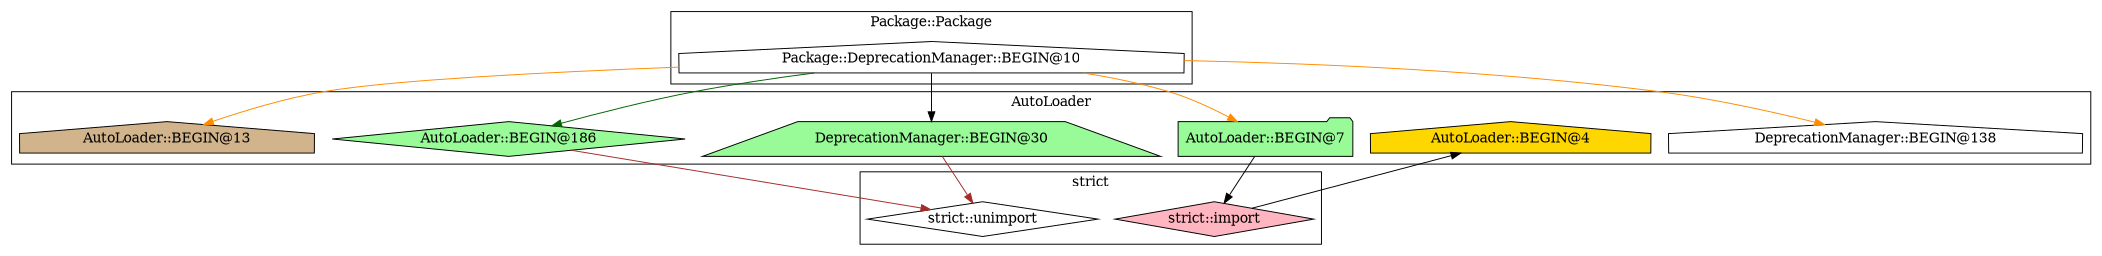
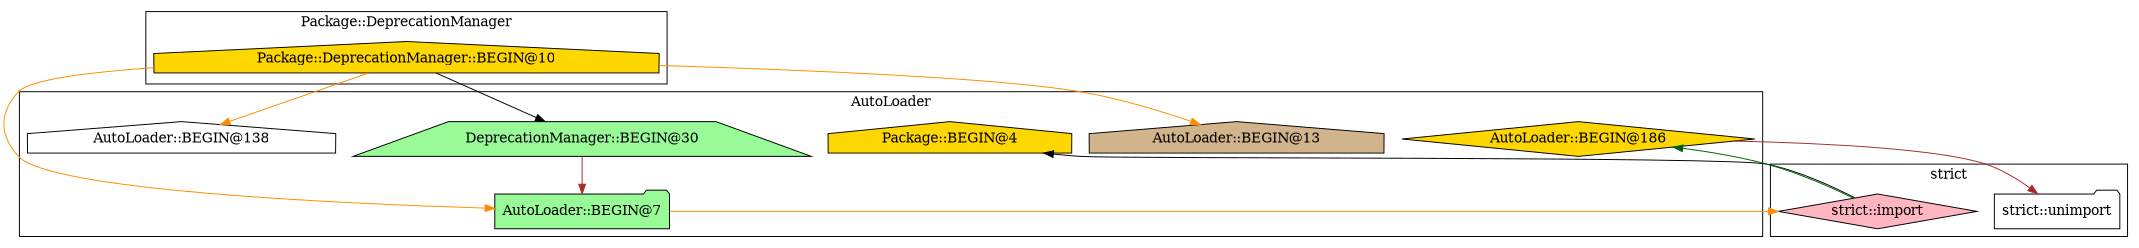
cluster "Package::Package": label "Package::Package" -> "Package::DeprecationManager"
node "Package::DeprecationManager::BEGIN@10": fillcolor white -> gold
edge "Package::DeprecationManager::BEGIN@10" -> "AutoLoader::BEGIN@186": now "strict::import" -> "AutoLoader::BEGIN@186"
node "AutoLoader::BEGIN@186": fillcolor palegreen -> gold
node "AutoLoader::BEGIN@4": label "AutoLoader::BEGIN@4" -> "Package::BEGIN@4"
node "DeprecationManager::BEGIN@138": label "DeprecationManager::BEGIN@138" -> "AutoLoader::BEGIN@138"
edge "AutoLoader::BEGIN@7" -> "strict::import": color black -> darkorange
edge "DeprecationManager::BEGIN@30" -> "strict::unimport": now "DeprecationManager::BEGIN@30" -> "AutoLoader::BEGIN@7"
node "strict::unimport": shape diamond -> folder
